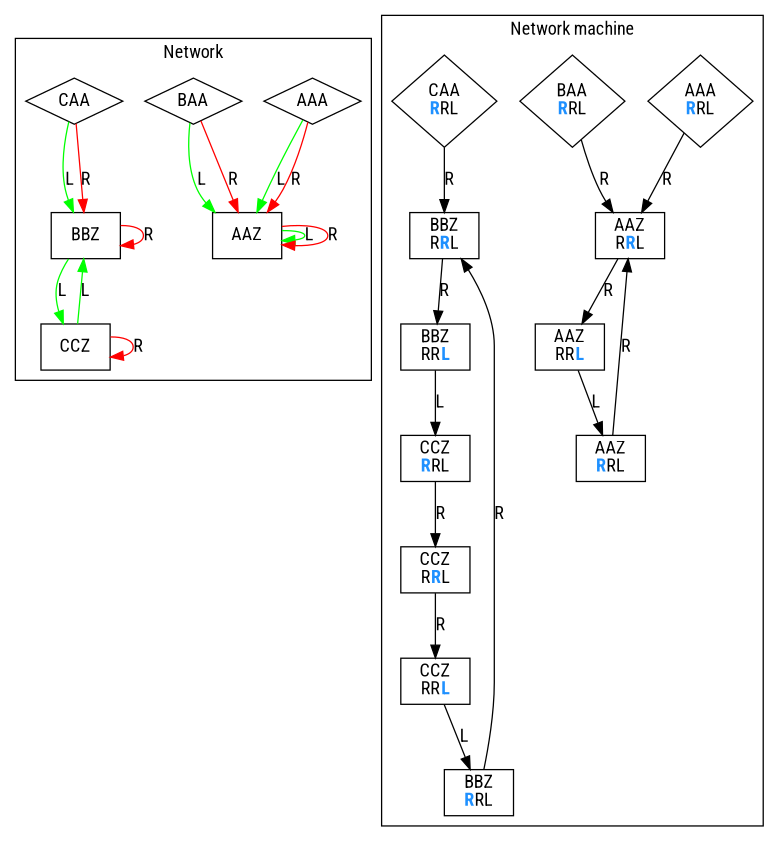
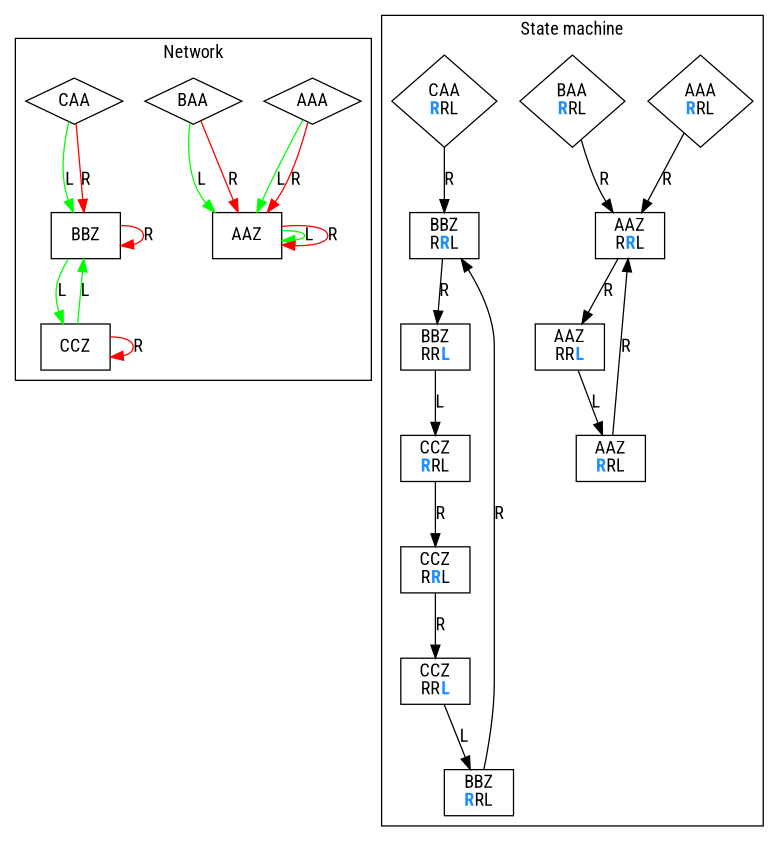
cluster "Network machine": label "Network machine" -> "State machine"
